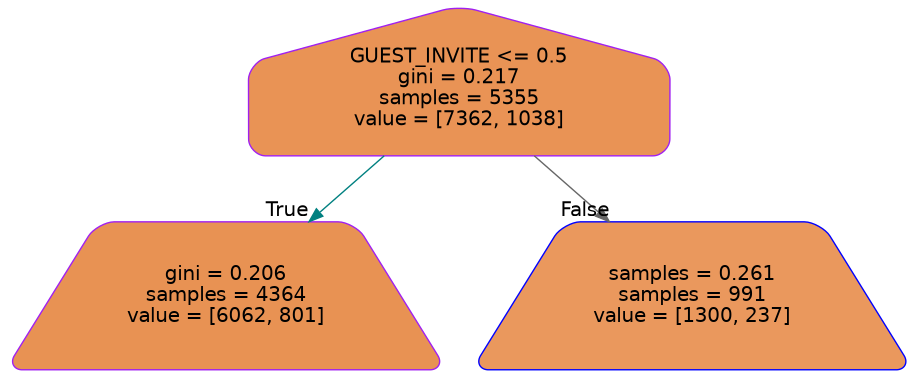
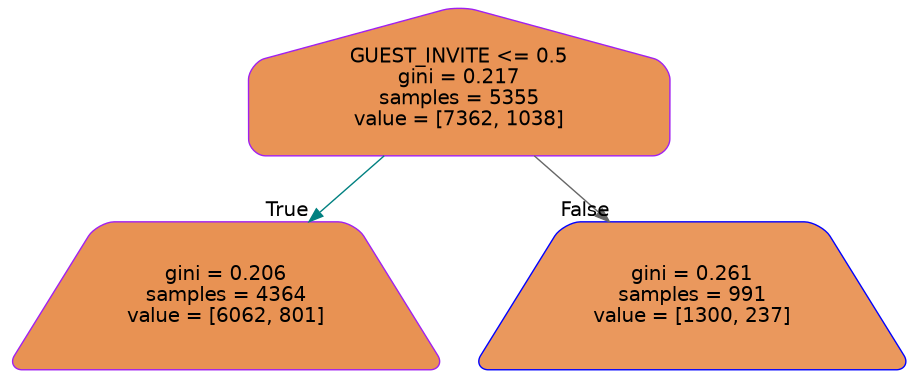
node "samples = 0.261 samples = 991 value = [1300, 237]": label "samples = 0.261 samples = 991 value = [1300, 237]" -> "gini = 0.261 samples = 991 value = [1300, 237]"
